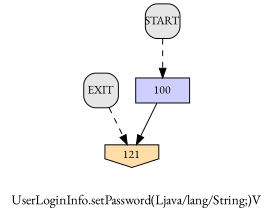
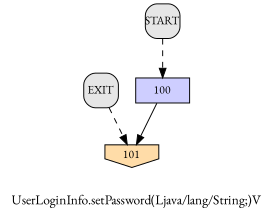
node "121": label "121" -> "101"
